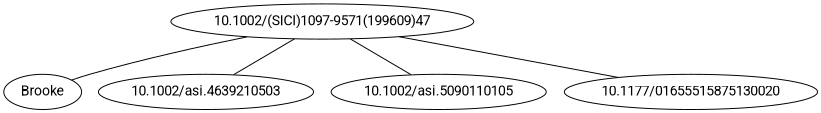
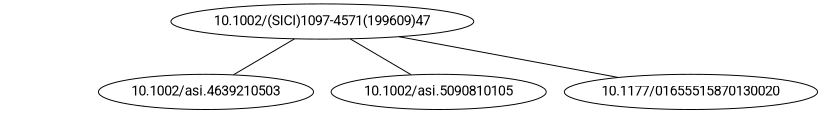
node "10.1002/(SICI)1097-9571(199609)47": label "10.1002/(SICI)1097-9571(199609)47" -> "10.1002/(SICI)1097-4571(199609)47"
node "Brooke": removed
node "10.1002/asi.5090110105": label "10.1002/asi.5090110105" -> "10.1002/asi.5090810105"
node "10.1177/01655515875130020": label "10.1177/01655515875130020" -> "10.1177/01655515870130020"
